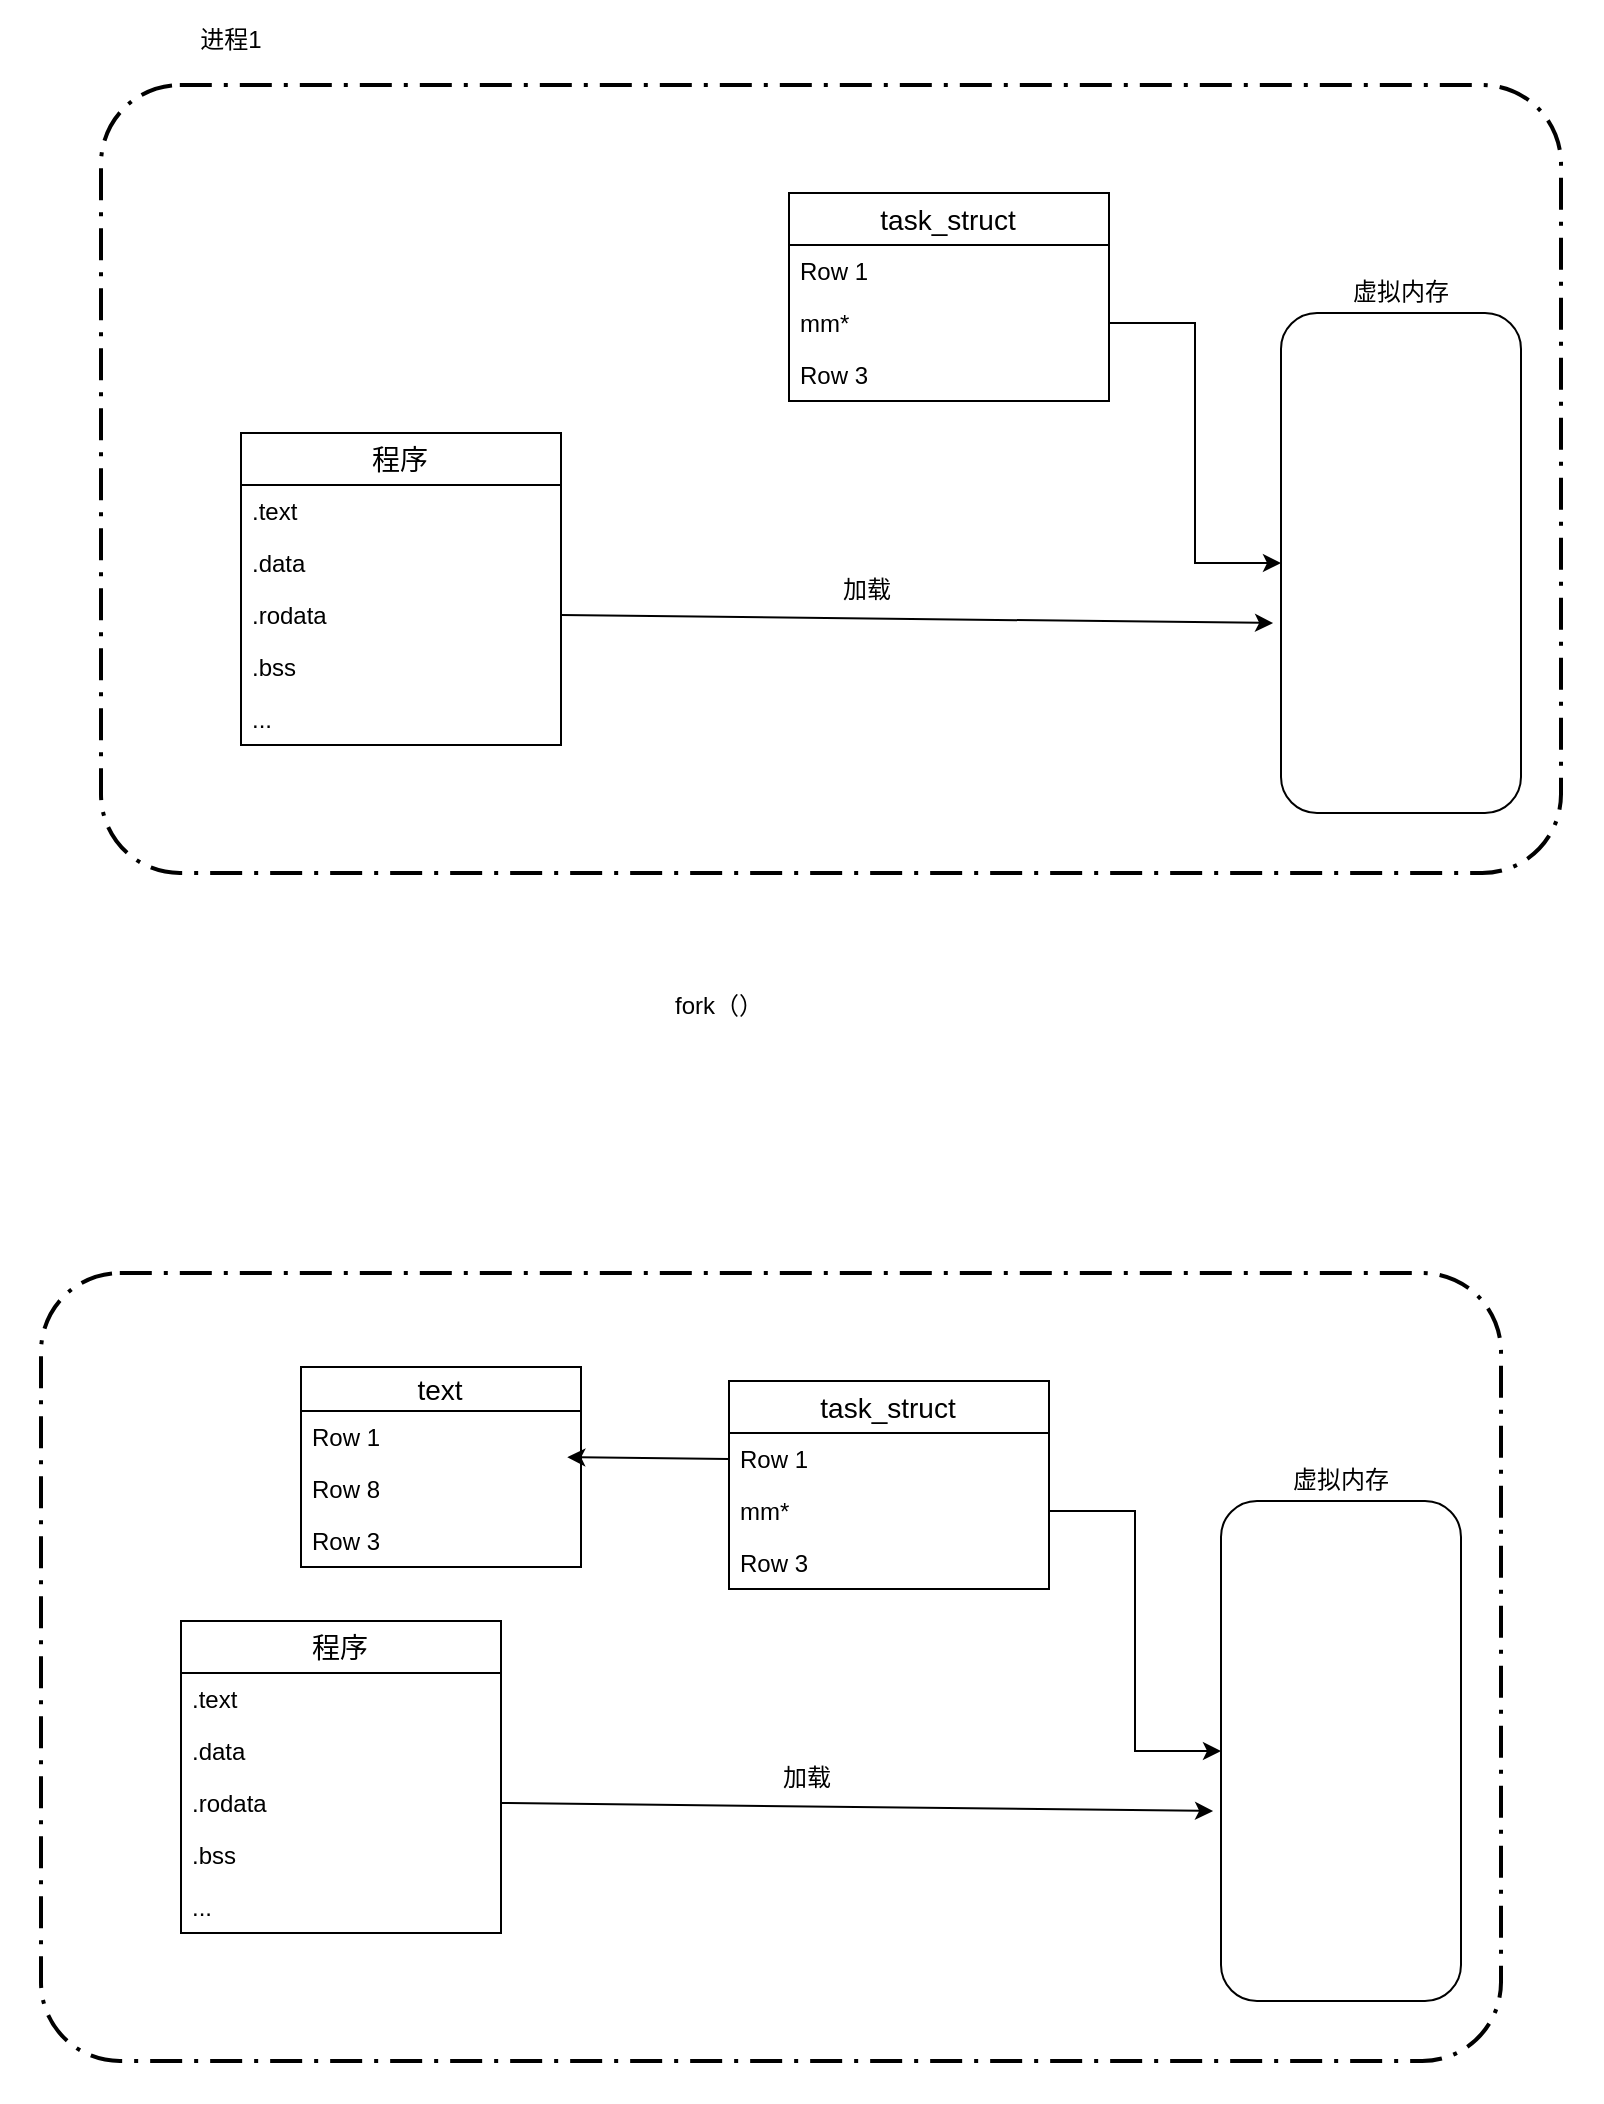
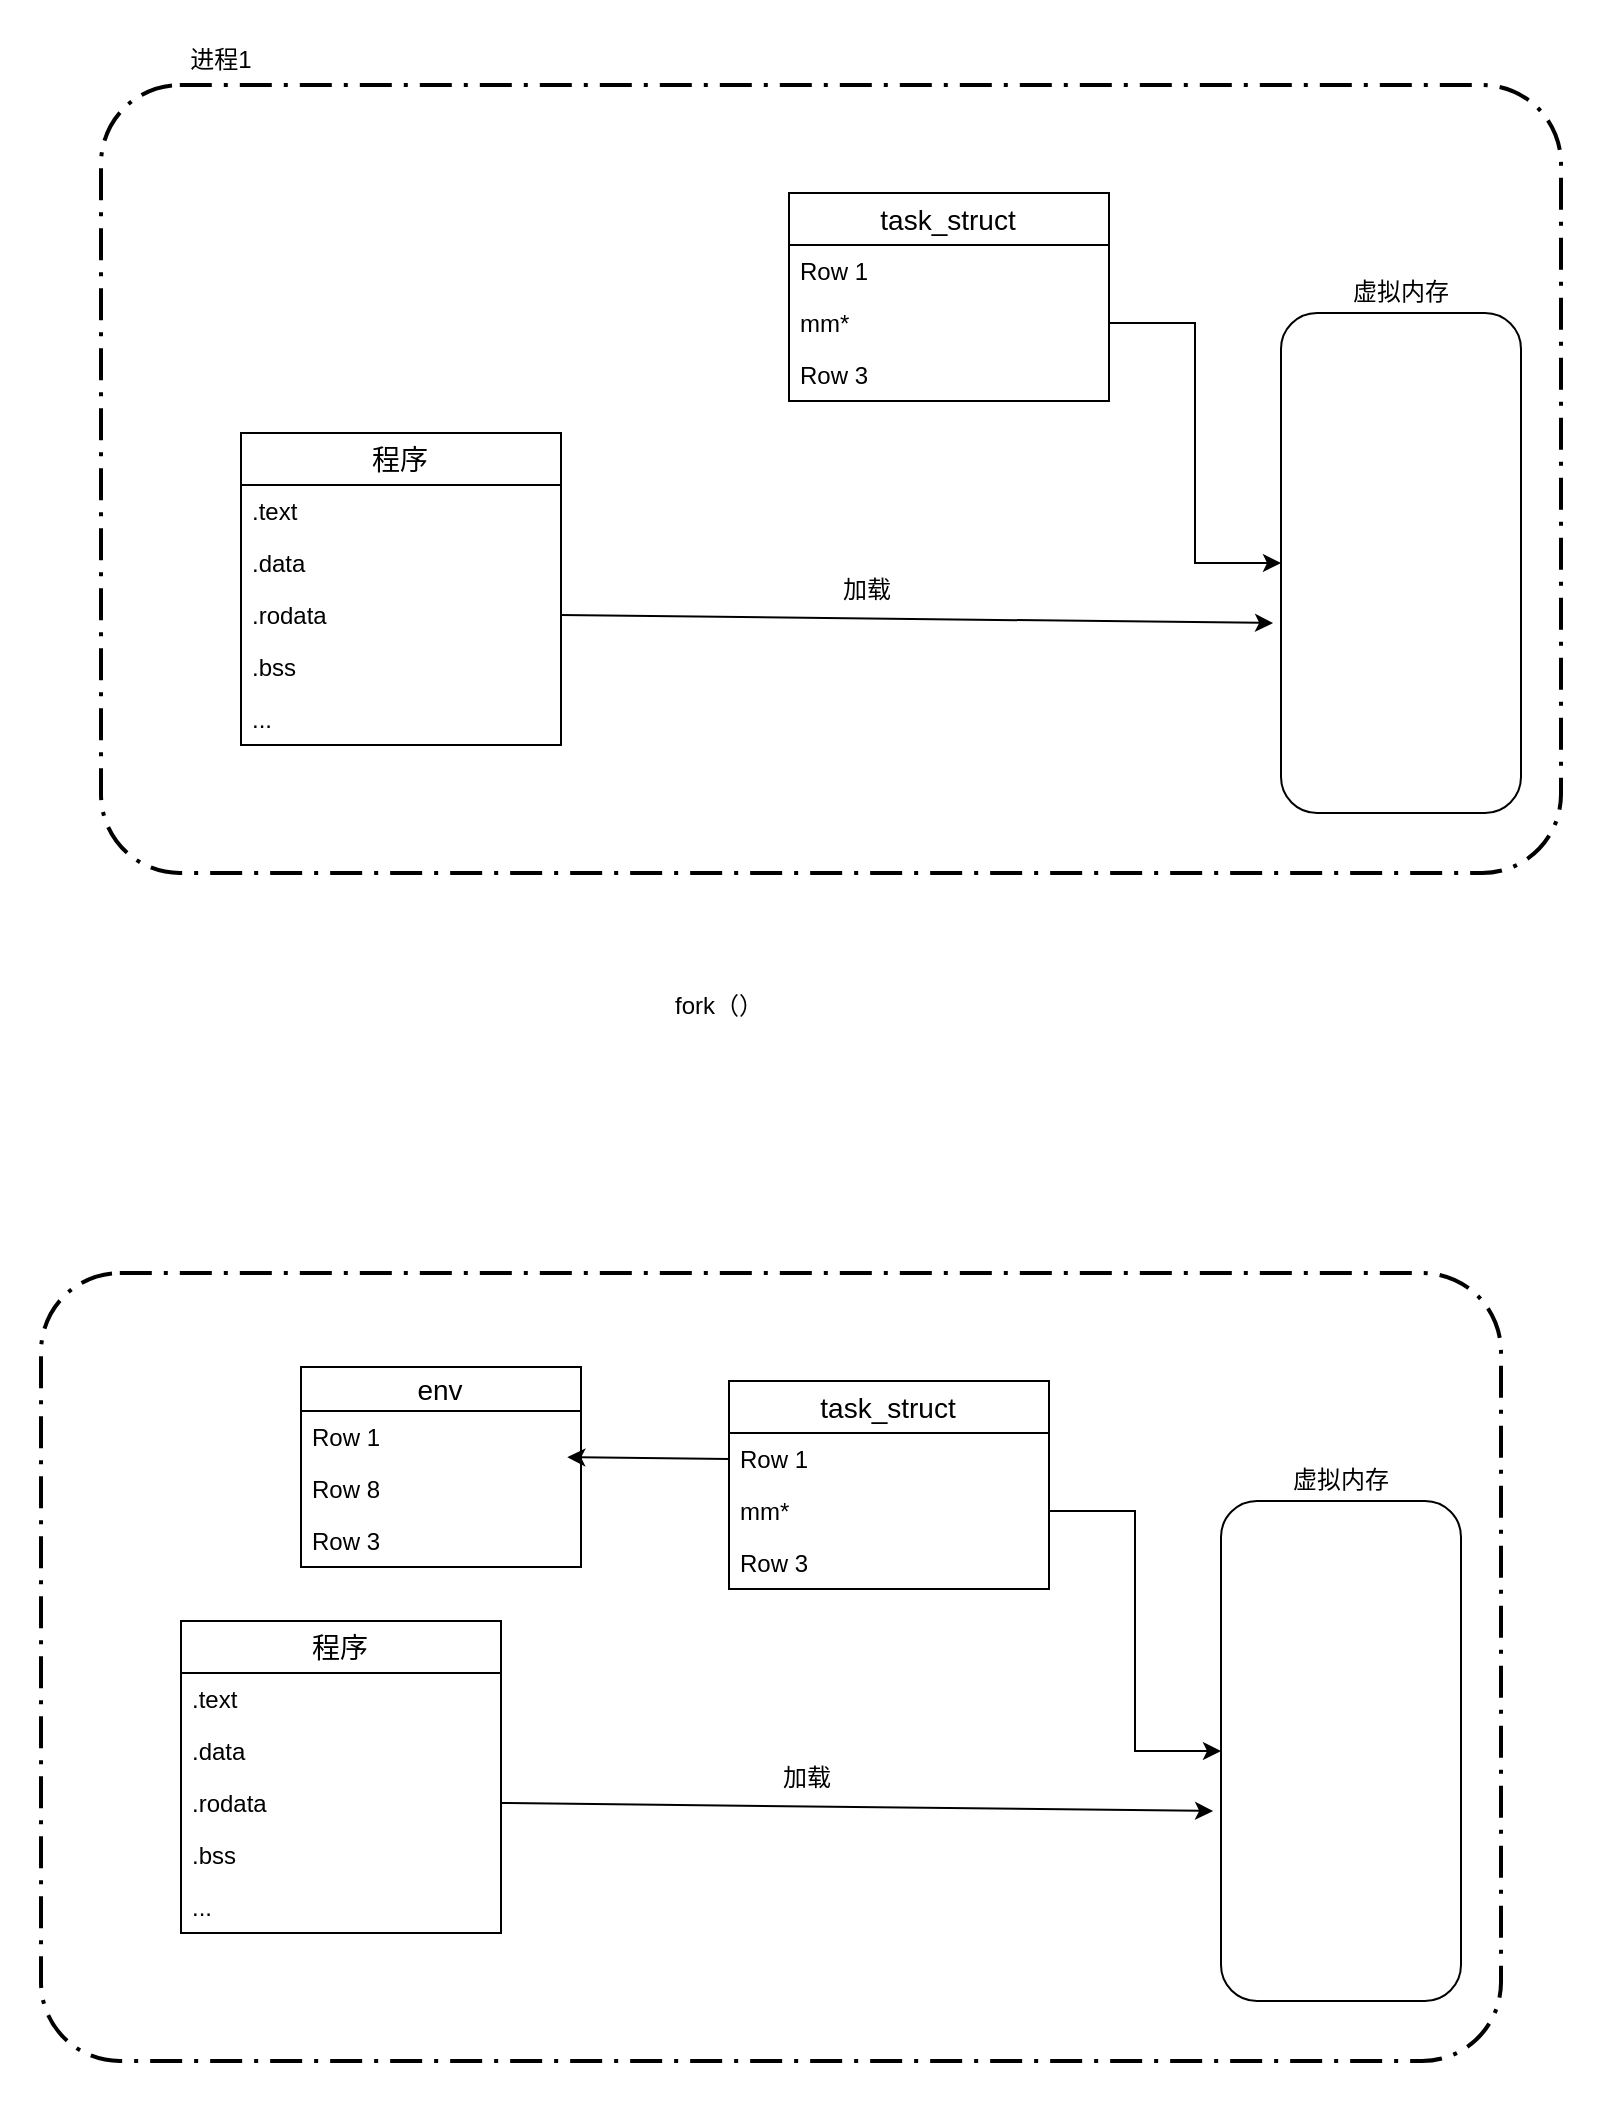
node "进程1": moved (231, 41) -> (221, 61)
node "text": label "text" -> "env"
